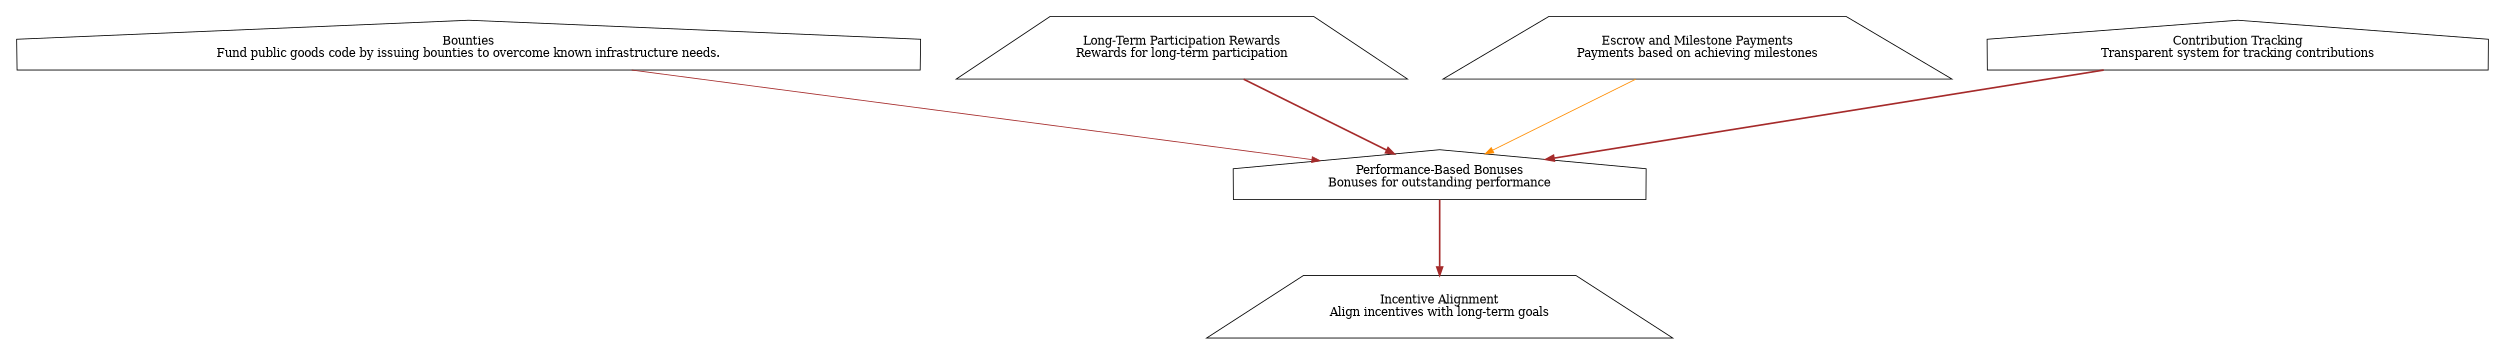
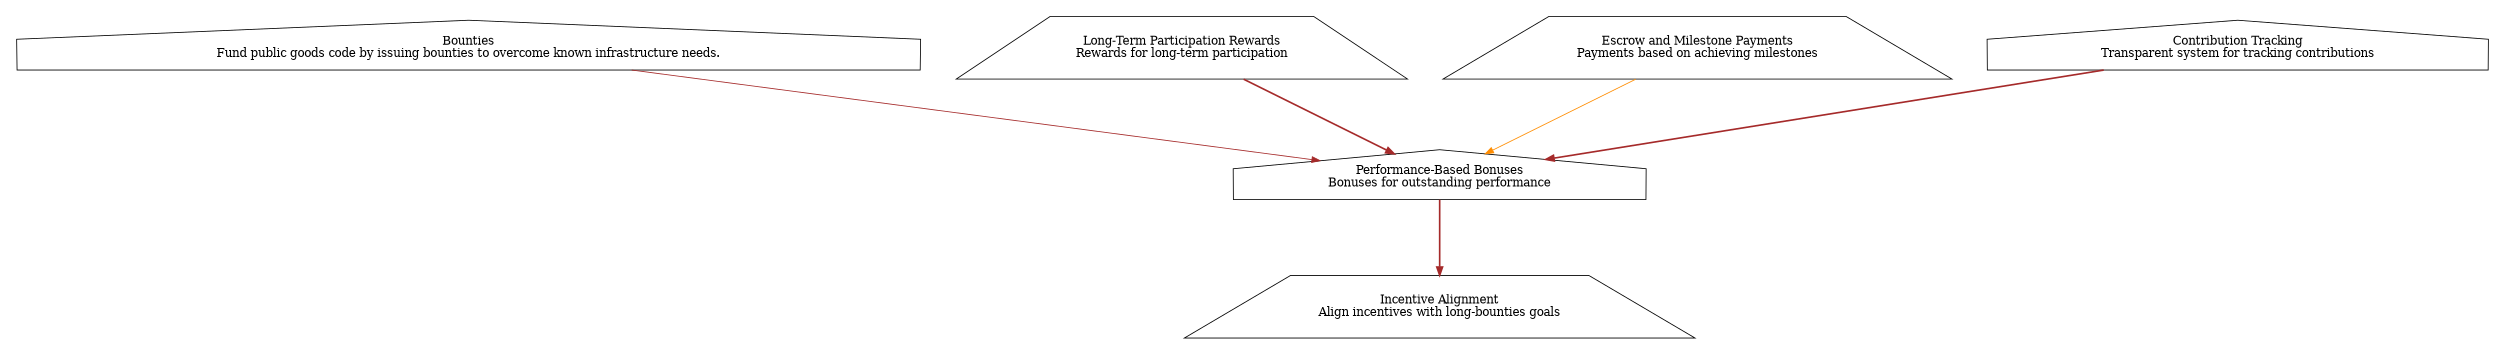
node "Incentive Alignment Align incentives with long-term goals": label "Incentive Alignment Align incentives with long-term goals" -> "Incentive Alignment Align incentives with long-bounties goals"
